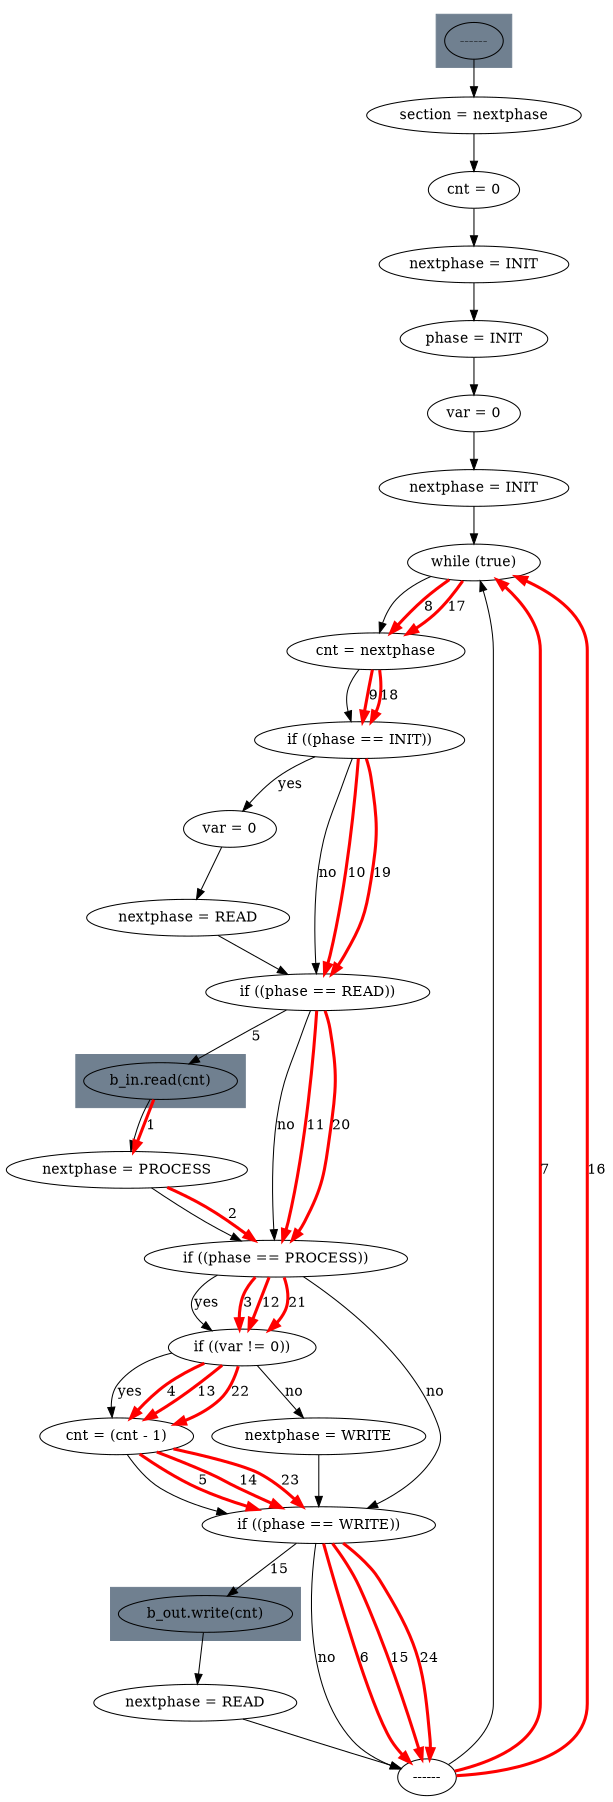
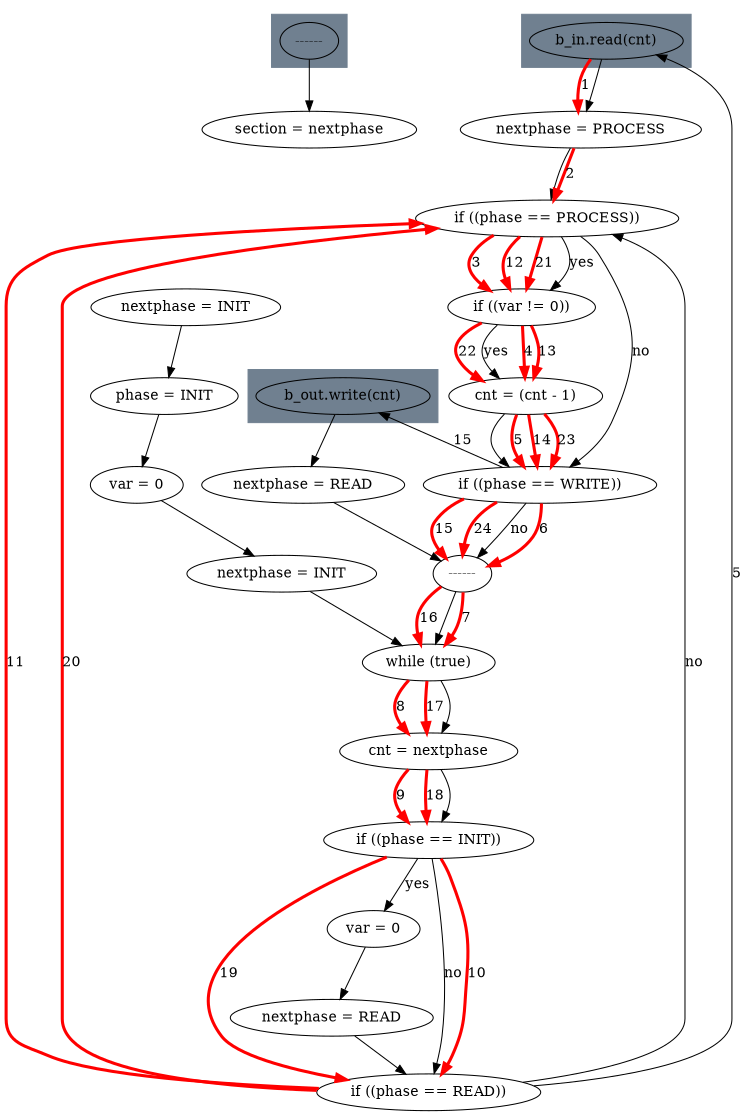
node "cnt = 0": removed
node "nextphase = WRITE": removed
